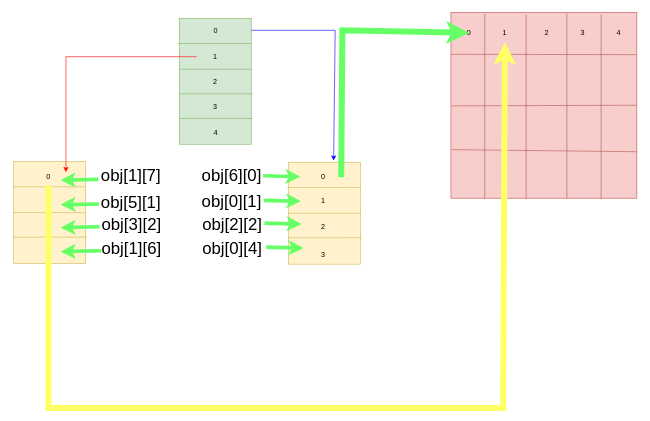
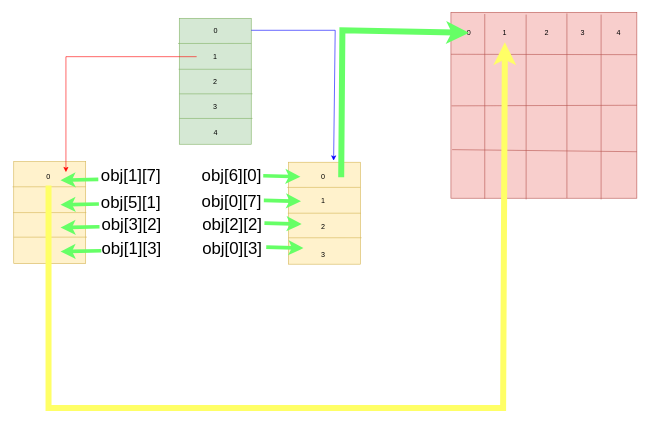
node "obj[0][1]": label "obj[0][1]" -> "obj[0][7]"
node "obj[0][4]": label "obj[0][4]" -> "obj[0][3]"
node "obj[1][6]": label "obj[1][6]" -> "obj[1][3]"
